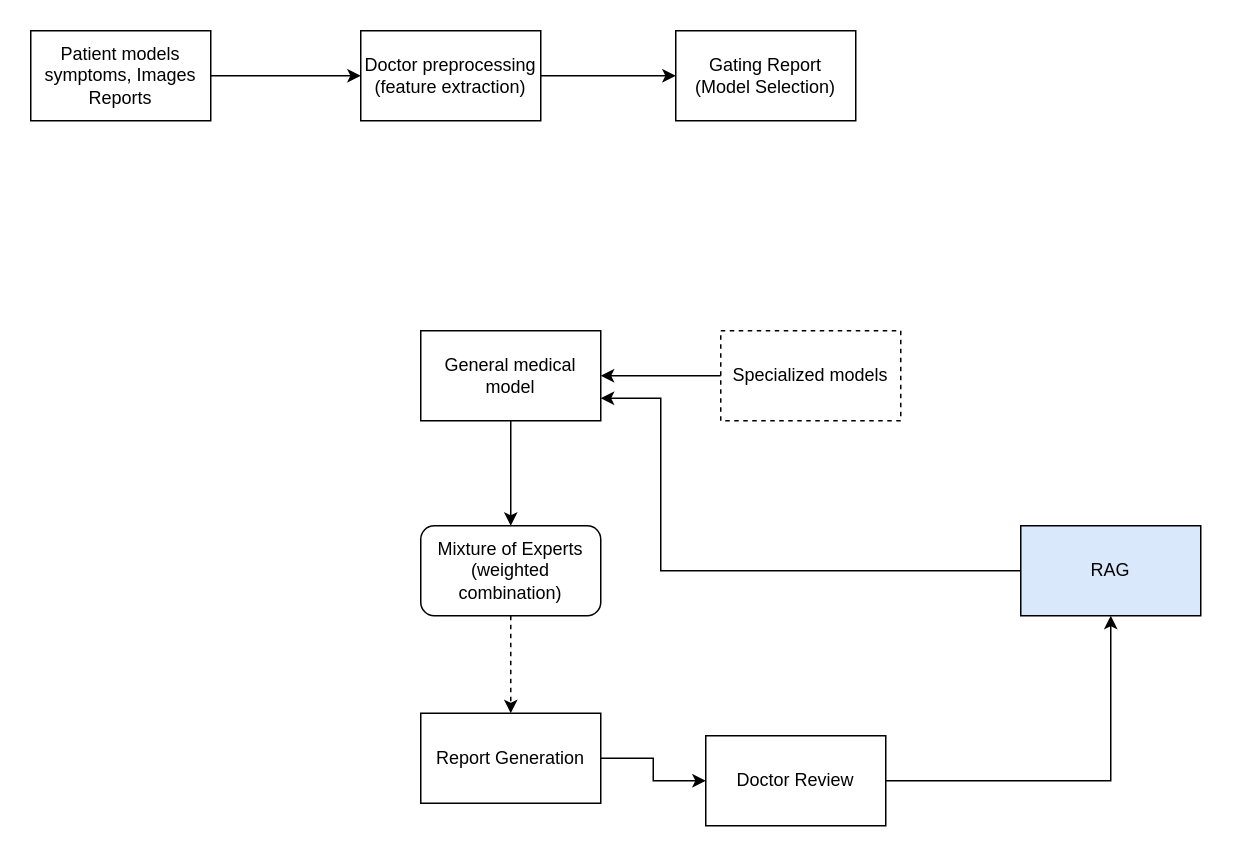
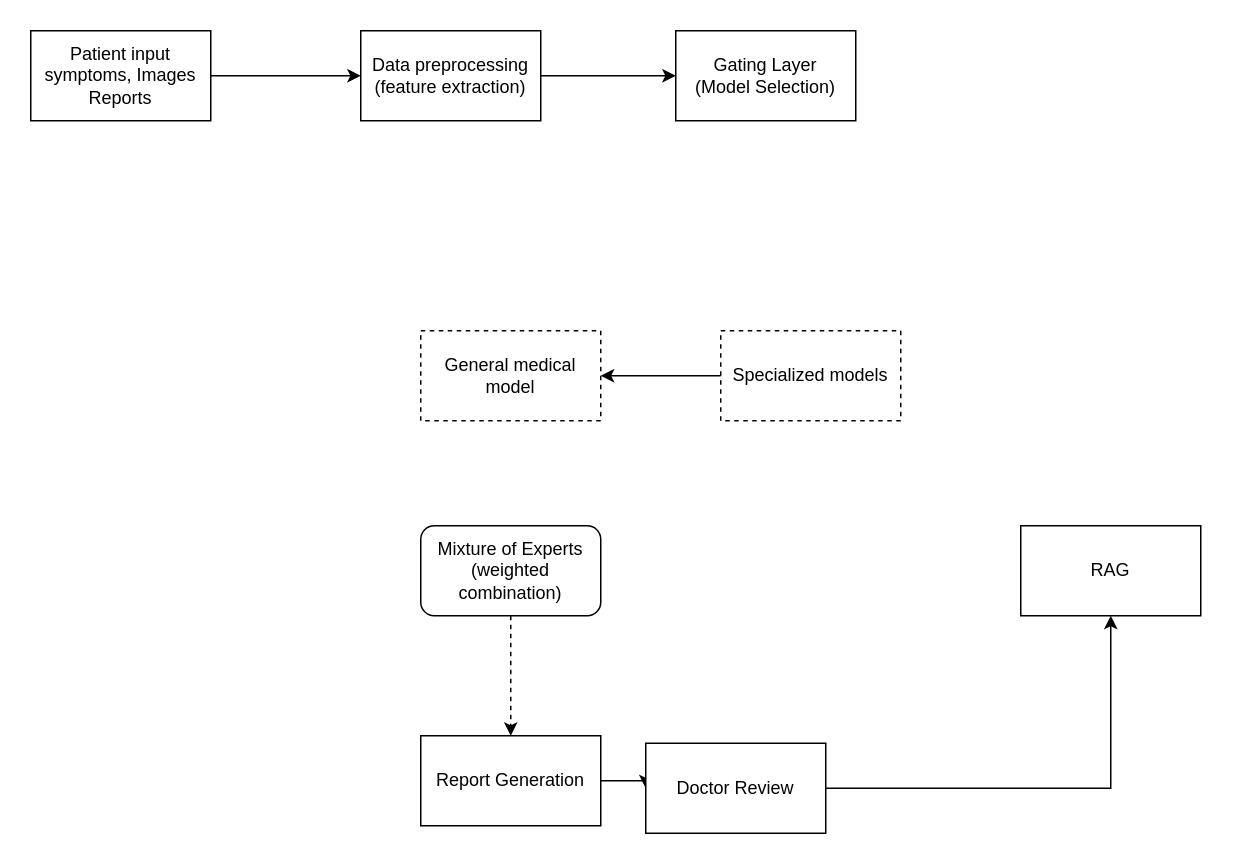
node "Patient models symptoms, Images Reports": label "Patient models symptoms, Images Reports" -> "Patient input symptoms, Images Reports"
node "Doctor preprocessing (feature extraction)": label "Doctor preprocessing (feature extraction)" -> "Data preprocessing (feature extraction)"
node "Gating Report (Model Selection)": label "Gating Report (Model Selection)" -> "Gating Layer (Model Selection)"
node "General medical model": style solid -> dashed
edge "General medical model" -> "Mixture of Experts (weighted combination)": removed
edge "RAG" -> "General medical model": removed
node "RAG": fillcolor #dae8fc -> #ffffff
node "Report Generation": moved (511, 758) -> (511, 781)
node "Doctor Review": moved (796, 781) -> (736, 788)
